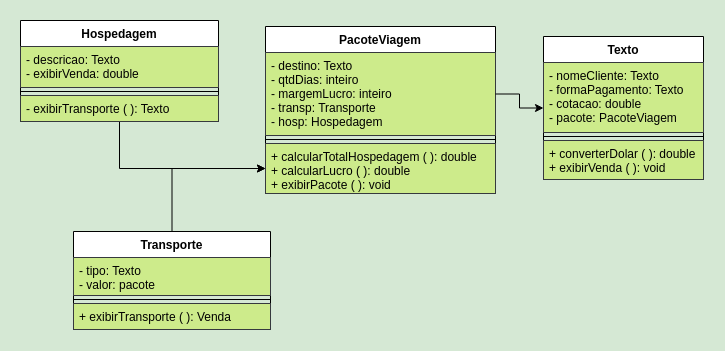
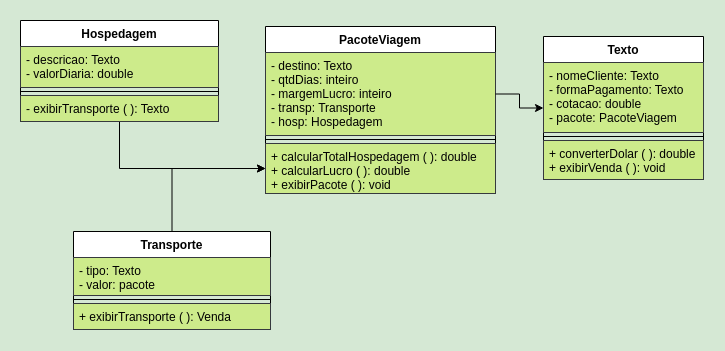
node "- descricao: Texto - exibirVenda: double": label "- descricao: Texto - exibirVenda: double" -> "- descricao: Texto - valorDiaria: double"
